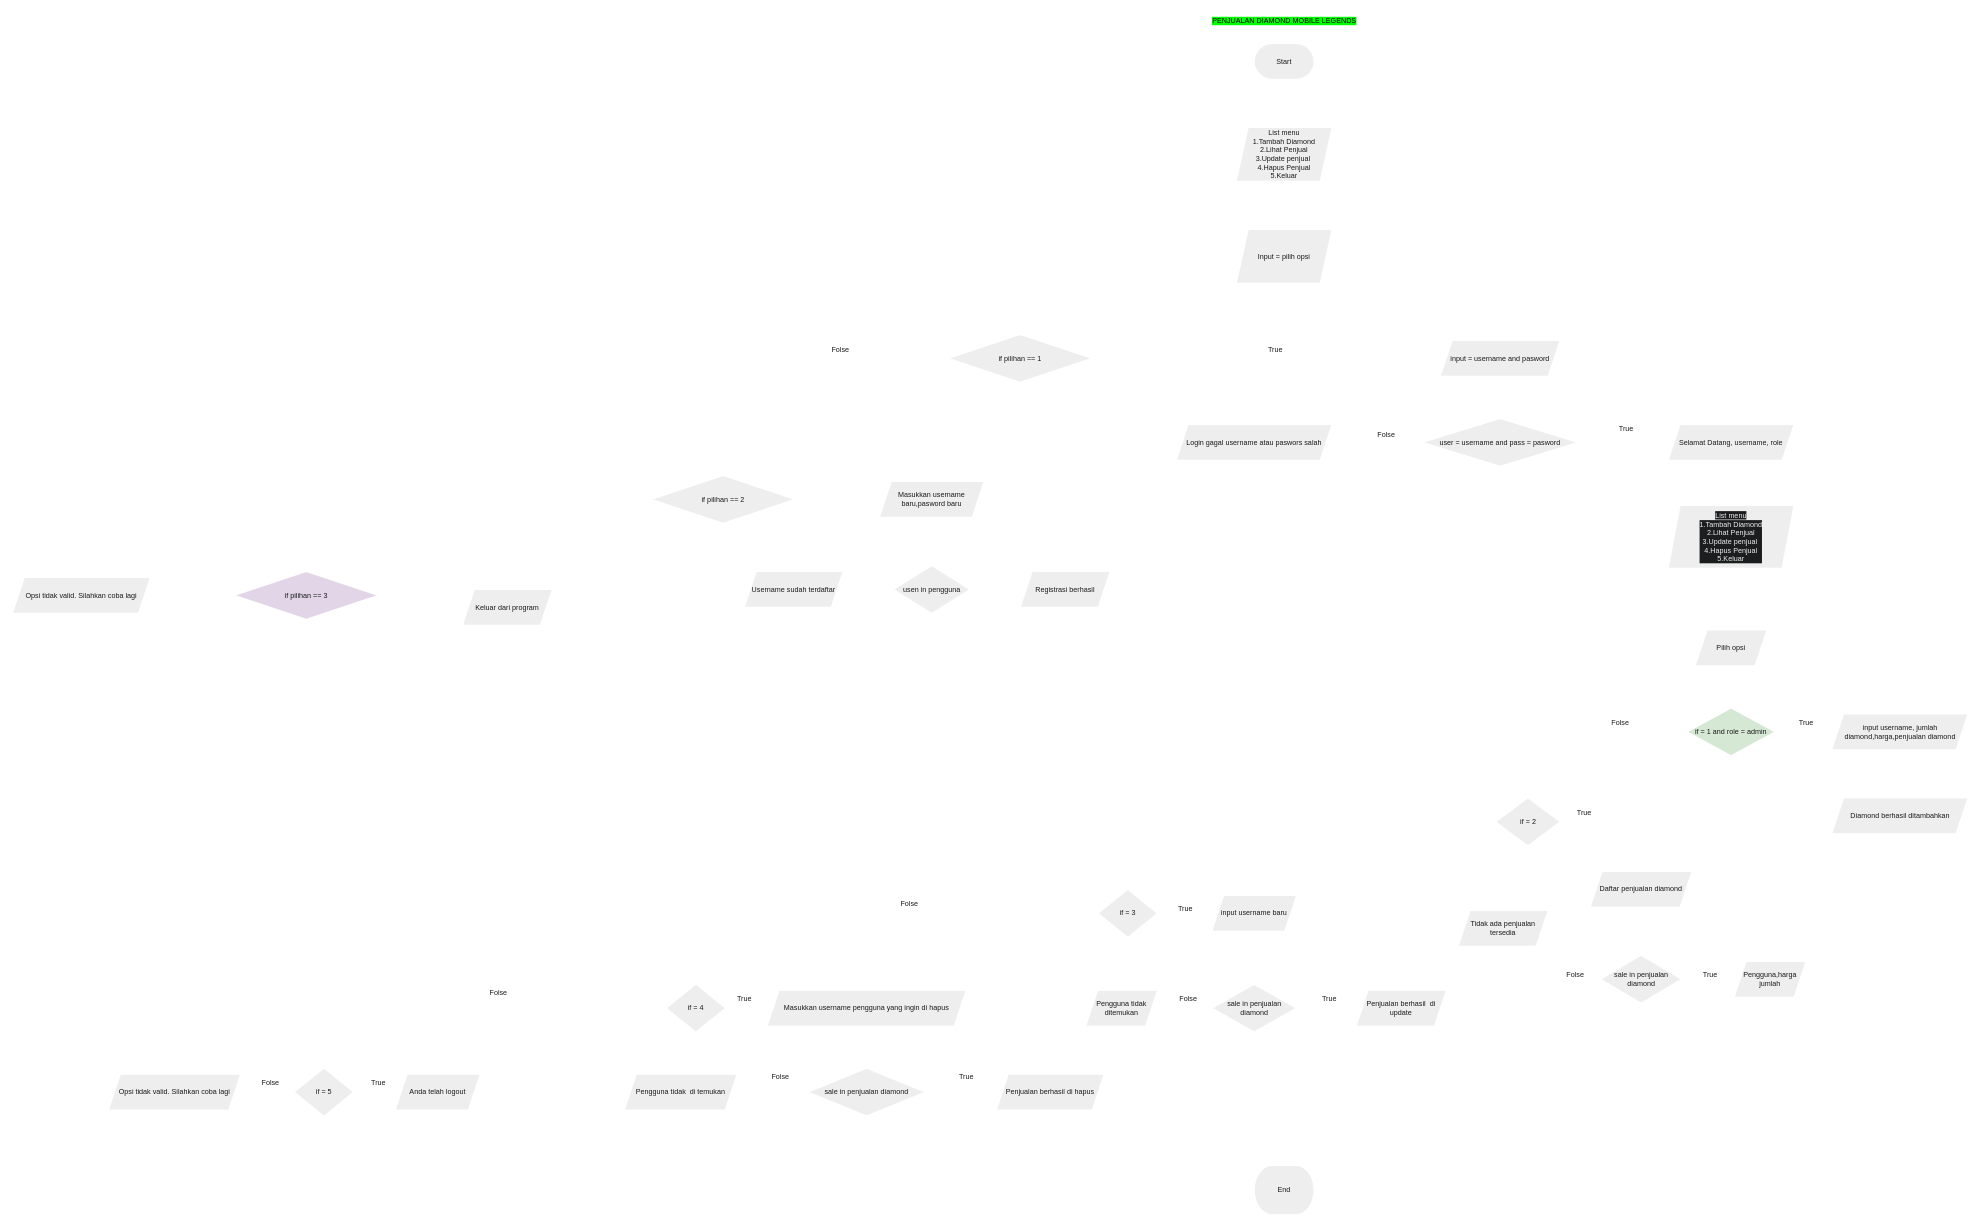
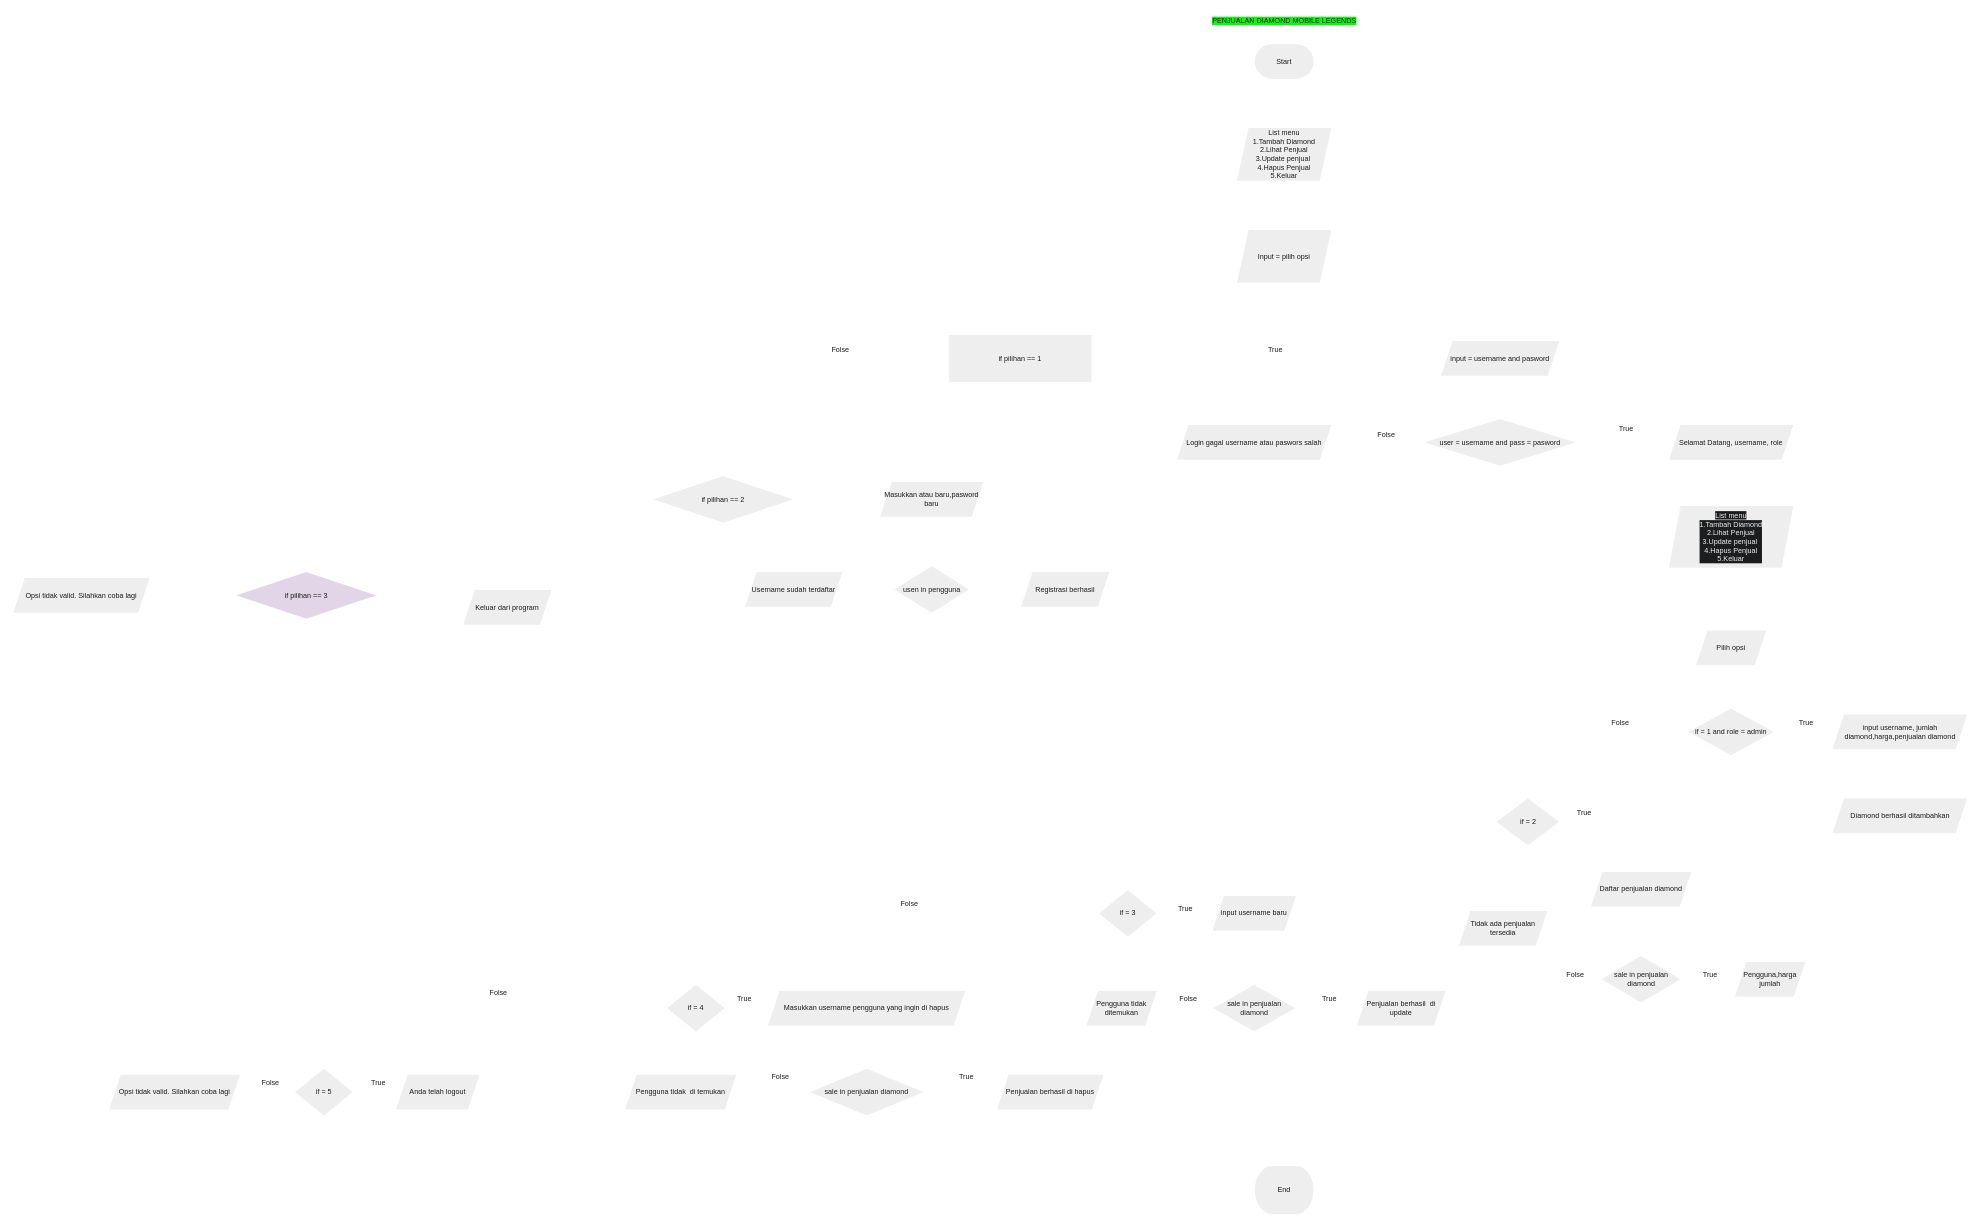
node "if pilihan == 1": shape diamond -> rectangle
node "Masukkan username baru,pasword baru": label "Masukkan username baru,pasword baru" -> "Masukkan atau baru,pasword baru"
node "if = 1 and role = admin": fillcolor #d5e8d4 -> #eeeeee
